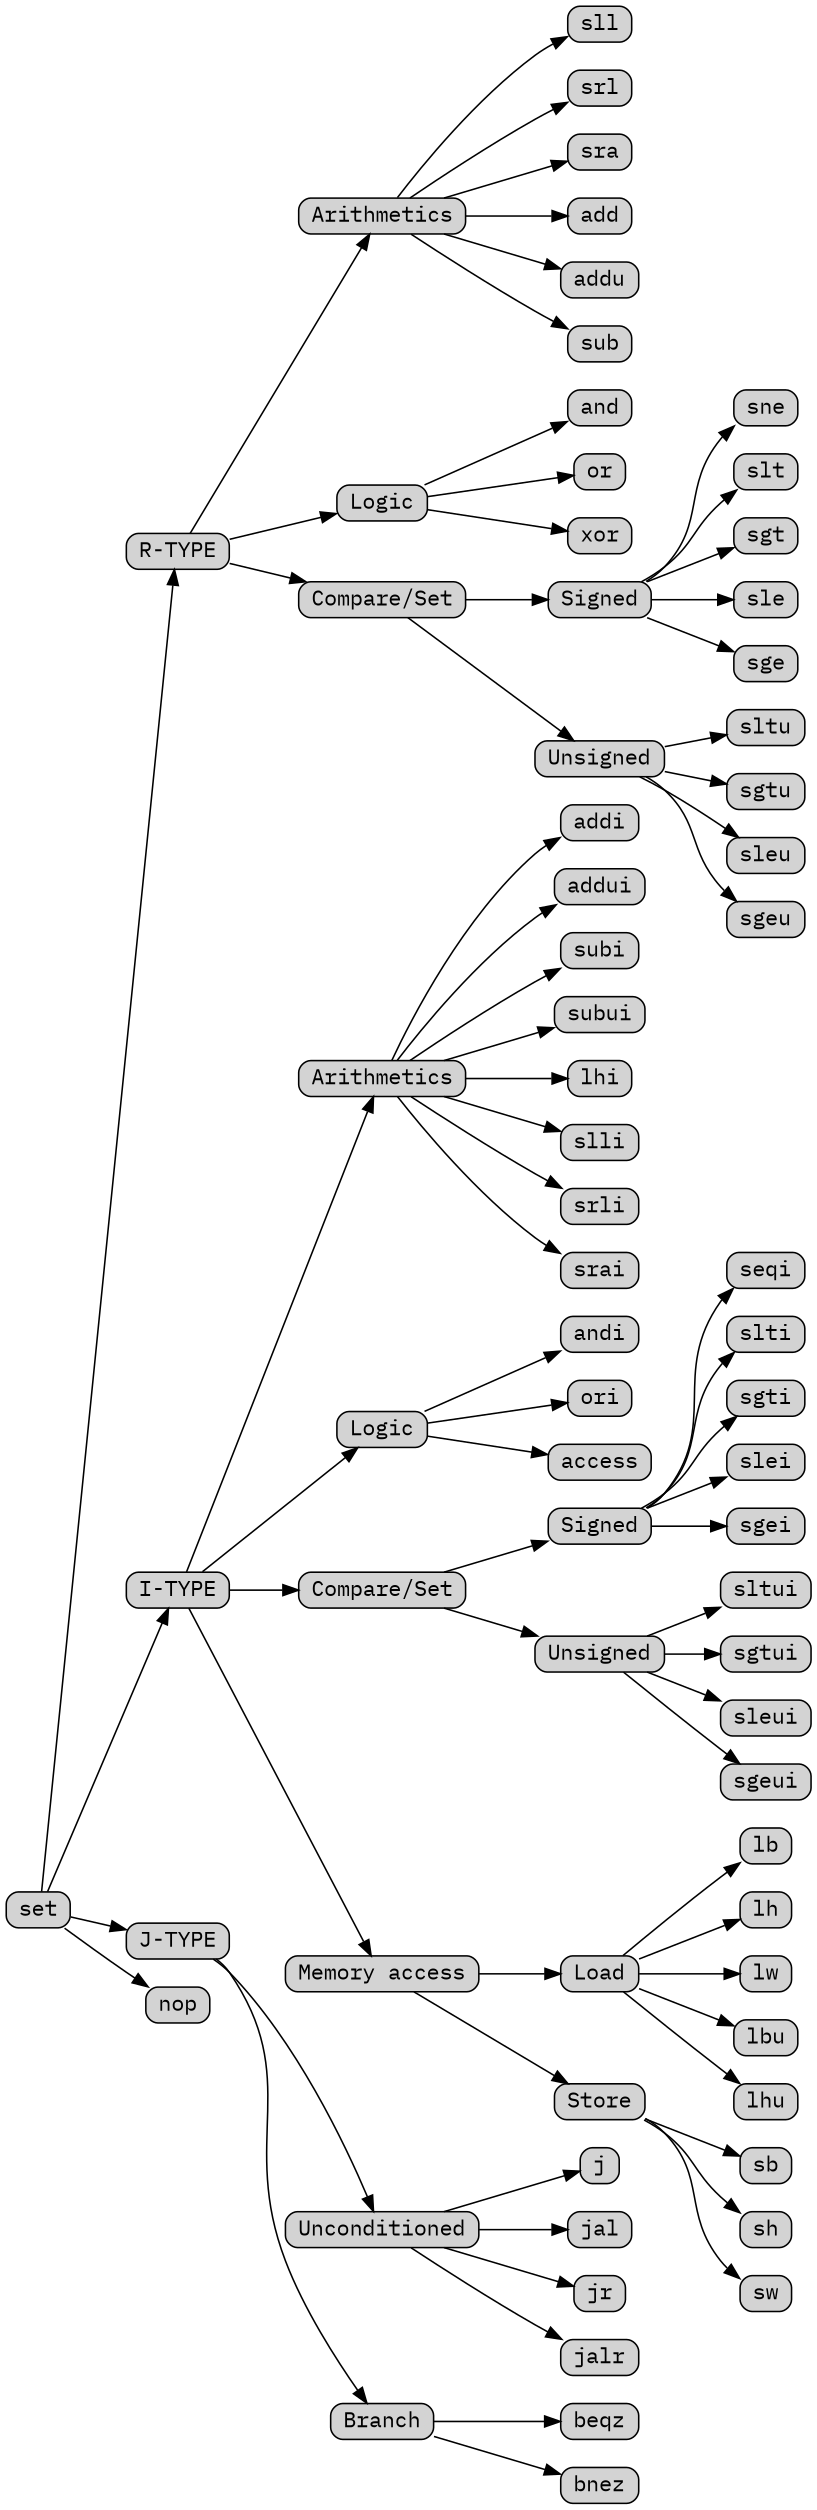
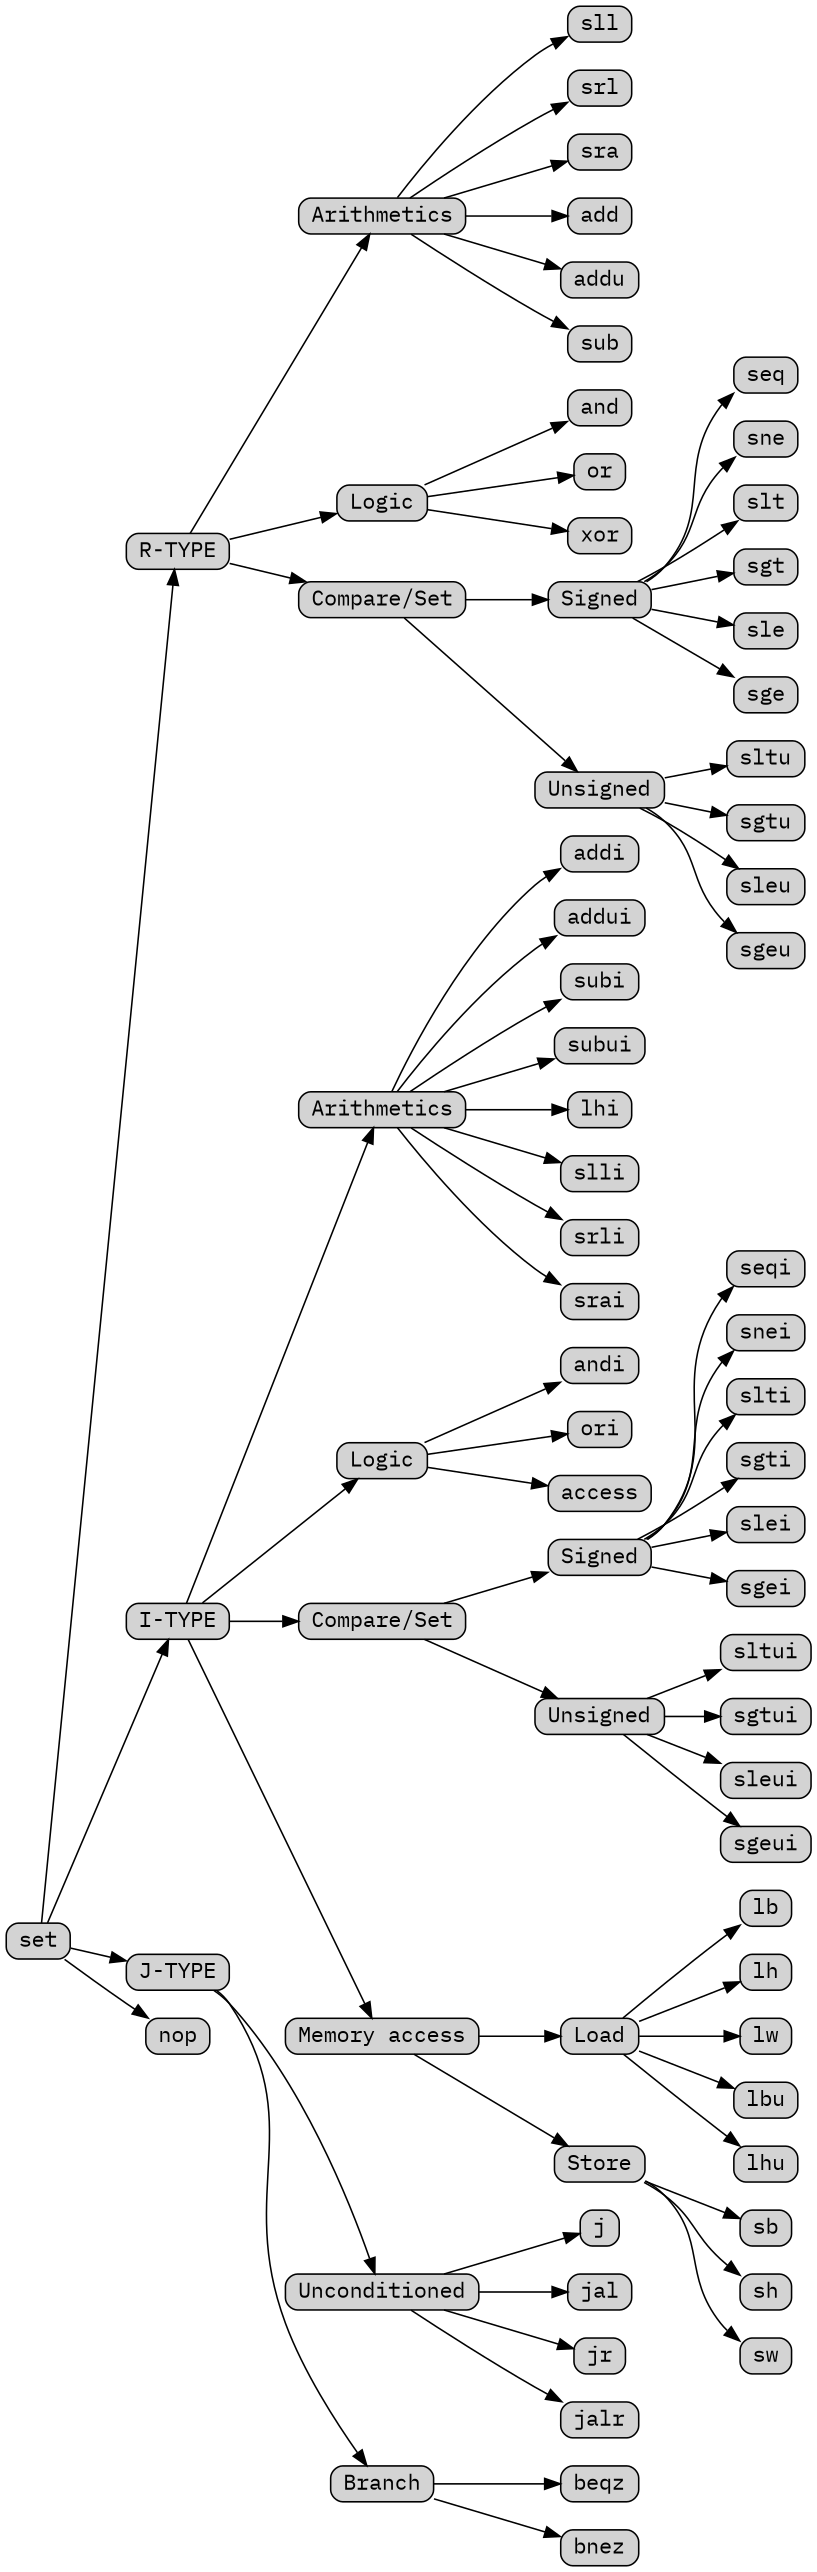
node "seq": added
node "snei": added
